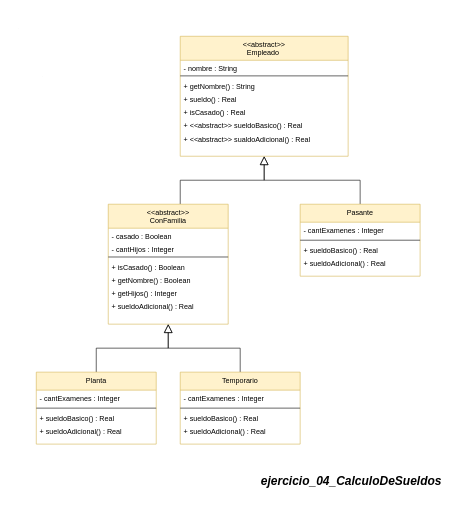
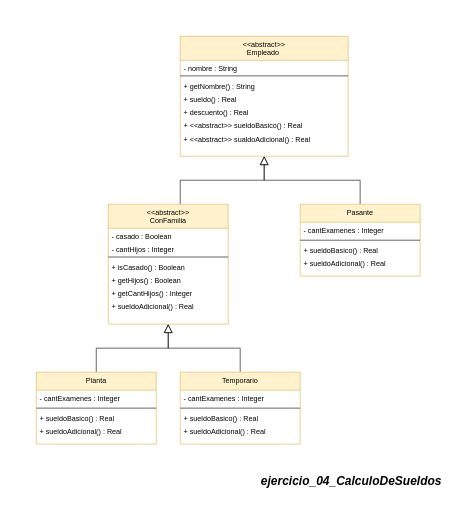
node "+ isCasado() : Real": label "+ isCasado() : Real" -> "+ descuento() : Real"
node "+ getNombre() : Boolean": label "+ getNombre() : Boolean" -> "+ getHijos() : Boolean"
node "+ getHijos() : Integer": label "+ getHijos() : Integer" -> "+ getCantHijos() : Integer"
